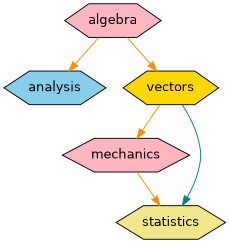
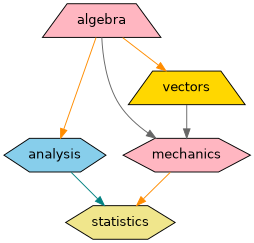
node "algebra": shape hexagon -> trapezium
node "vectors": shape hexagon -> trapezium
edge "algebra" -> "mechanics": added
edge "vectors" -> "mechanics": color darkorange -> gray40
edge "vectors" -> "statistics": now "analysis" -> "statistics"
